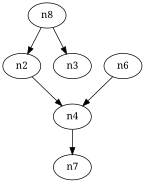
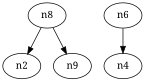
node "n3": label "n3" -> "n9"
edge "n2" -> "n4": removed
node "n7": removed
